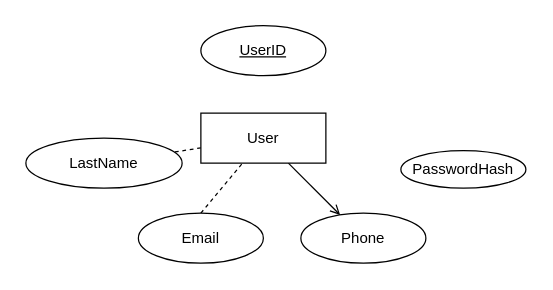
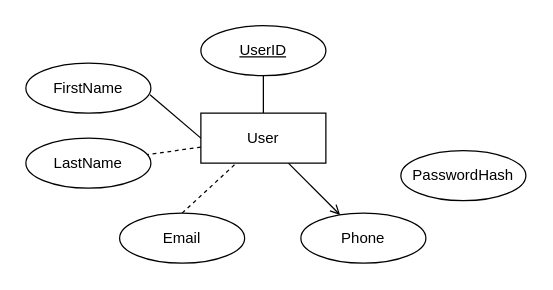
node "FirstName": added
edge "UserID" -- "User": added
edge "FirstName" -- "User": added
node "LastName": size 156x50 -> 125x50
node "PasswordHash": size 125x38 -> 125x50
node "Email": moved (201, 238) -> (182, 238)
